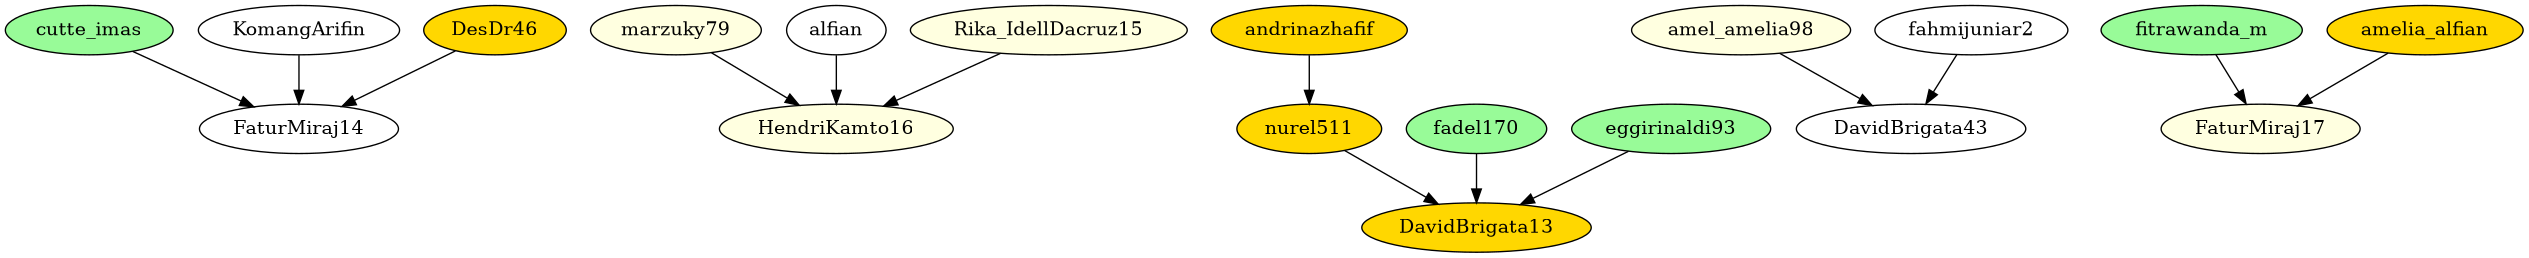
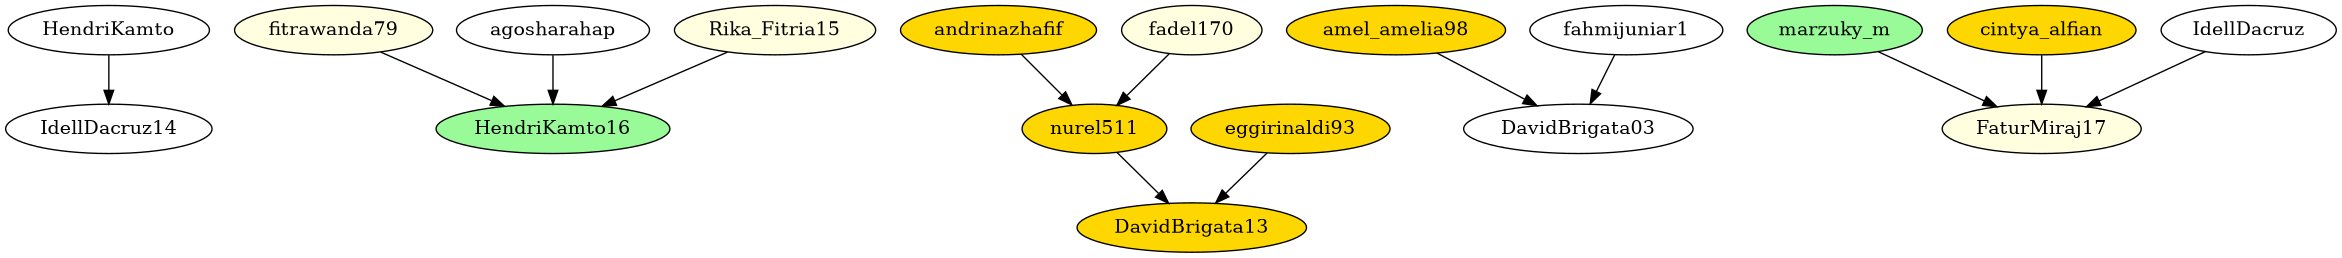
node "cutte_imas": removed
node "KomangArifin": label "KomangArifin" -> "HendriKamto"
node "DesDr46": removed
node "marzuky79": label "marzuky79" -> "fitrawanda79"
node "alfian": label "alfian" -> "agosharahap"
node "Rika_IdellDacruz15": label "Rika_IdellDacruz15" -> "Rika_Fitria15"
node "amel_amelia98": fillcolor lightyellow -> gold
node "fahmijuniar2": label "fahmijuniar2" -> "fahmijuniar1"
node "fitrawanda_m": label "fitrawanda_m" -> "marzuky_m"
node "IdellDacruz": added
node "amelia_alfian": label "amelia_alfian" -> "cintya_alfian"
node "FaturMiraj14": label "FaturMiraj14" -> "IdellDacruz14"
node "HendriKamto16": fillcolor lightyellow -> palegreen
node "fadel170": fillcolor palegreen -> lightyellow
node "eggirinaldi93": fillcolor palegreen -> gold
node "DavidBrigata43": label "DavidBrigata43" -> "DavidBrigata03"
edge "fadel170" -> "DavidBrigata13": now "fadel170" -> "nurel511"
